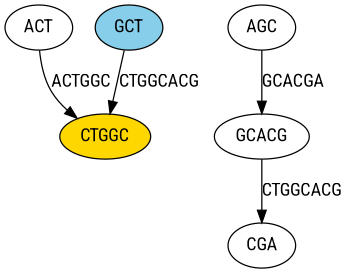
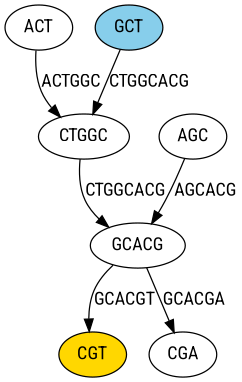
edge "AGC" -> "GCACG": label "GCACGA" -> "AGCACG"
node "CTGGC": fillcolor gold -> white
edge "GCACG" -> "CGA": label "CTGGCACG" -> "GCACGA"
edge "CTGGC" -> "GCACG": added, label "CTGGCACG"
node "CGT": added
